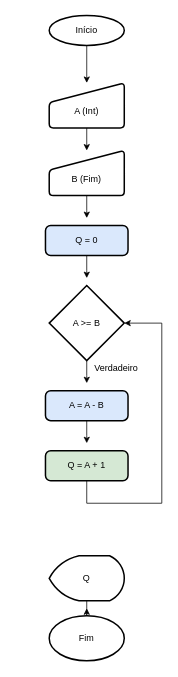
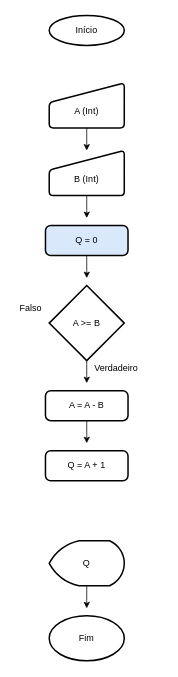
edge "Início" -> "A (Int)": removed
node "B (Fim)": label "B (Fim)" -> "B (Int)"
node "Falso": added
node "A = A - B": fillcolor #dae8fc -> #ffffff
edge "Q = A + 1" -> "A >= B": removed
node "Q = A + 1": fillcolor #d5e8d4 -> #ffffff
node "Q": moved (87, 578) -> (87, 563)
